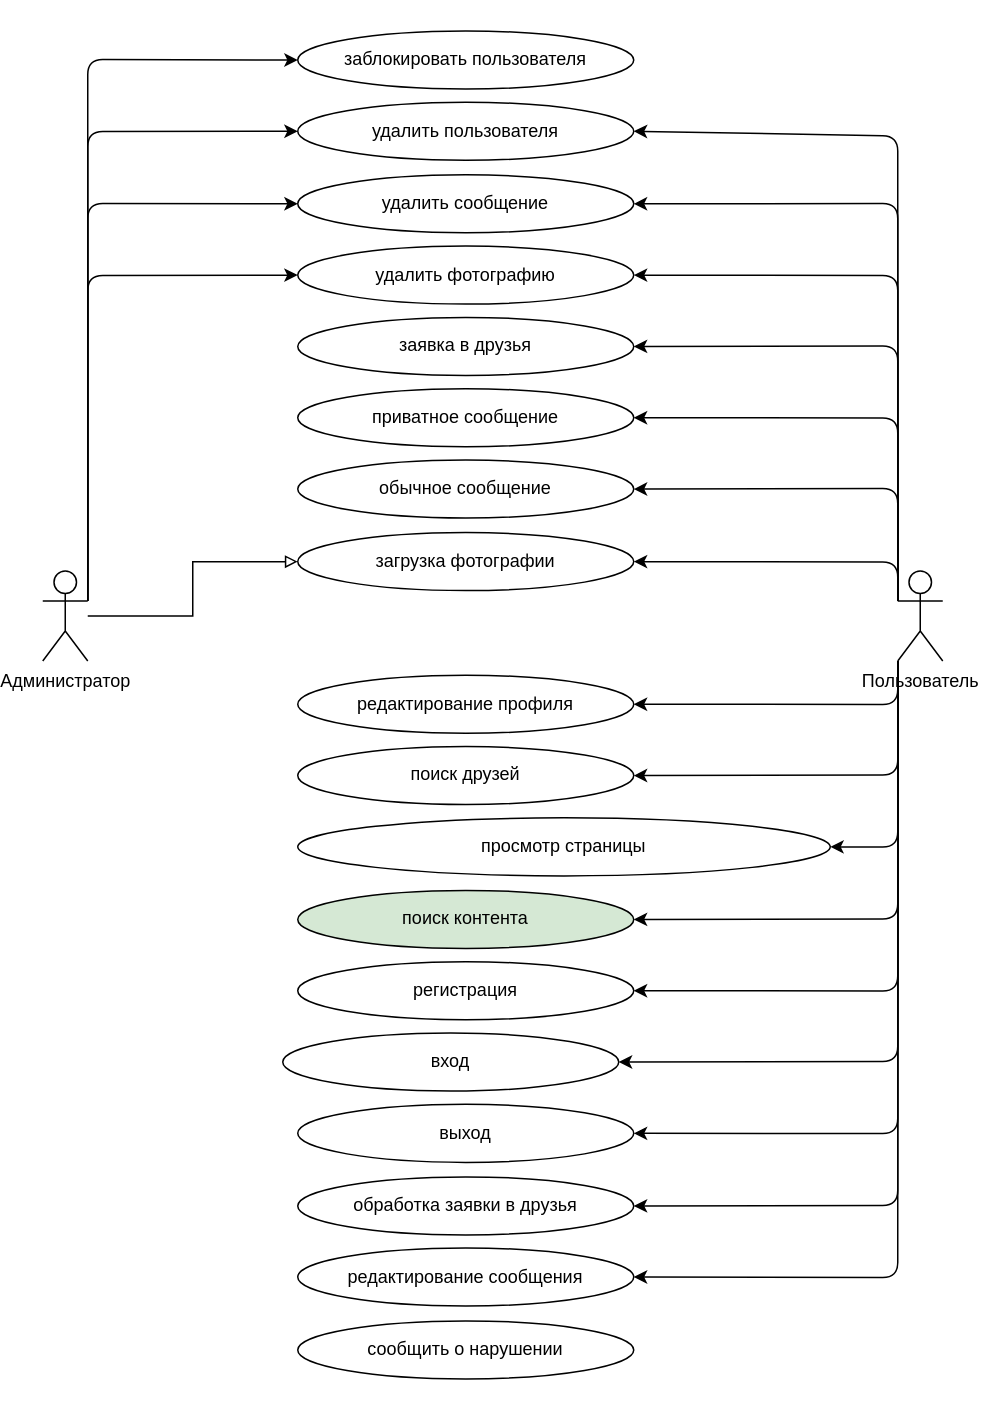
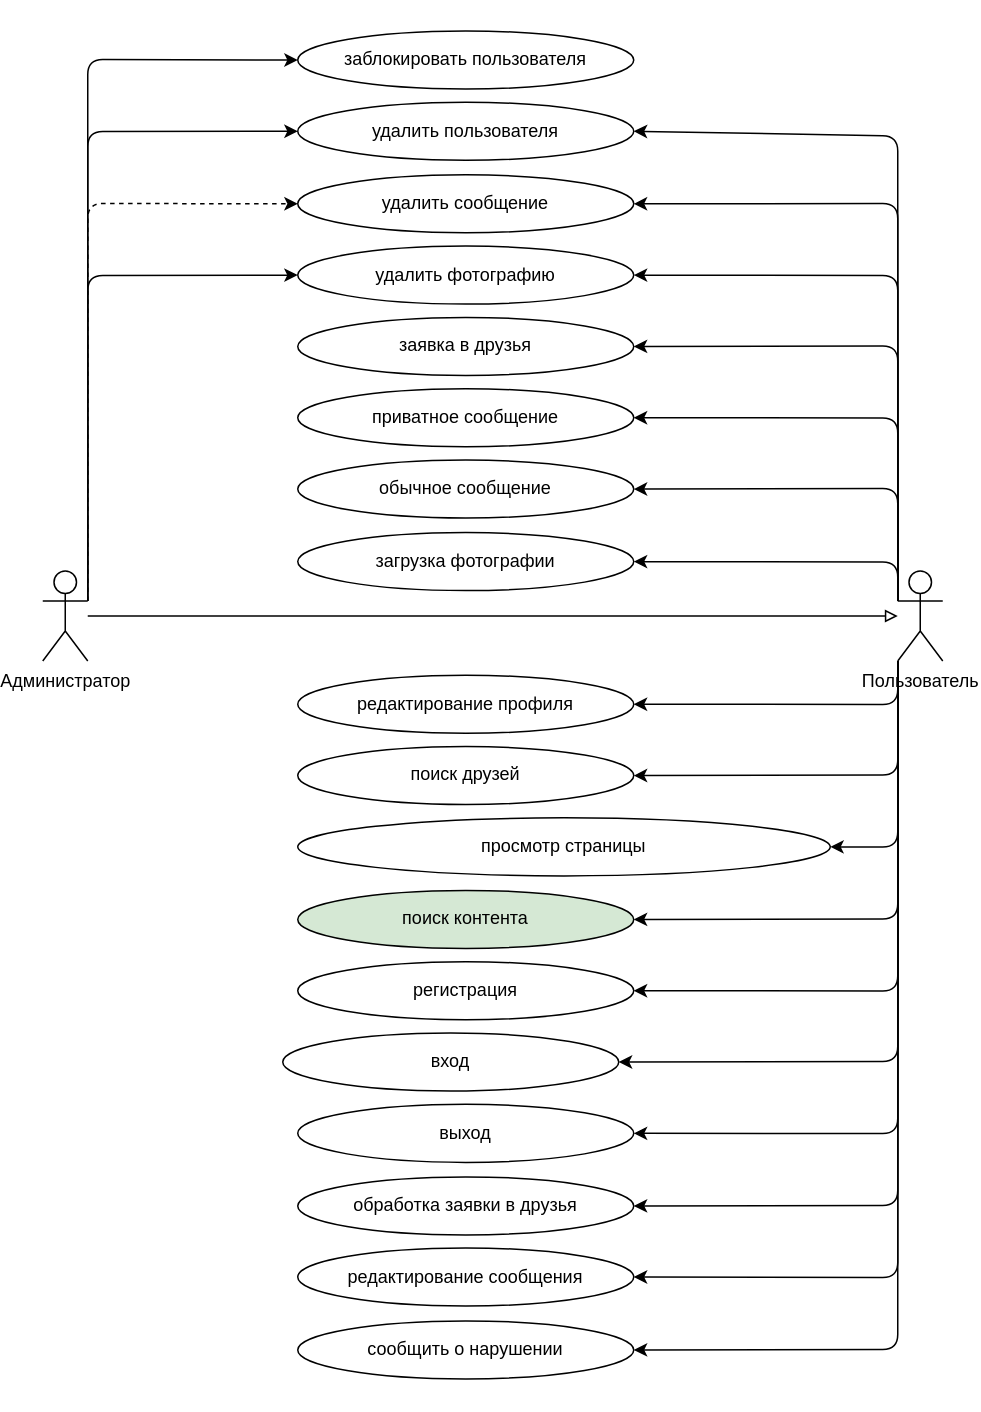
edge "Администратор" -> "удалить сообщение": style solid -> dashed
edge "Администратор" -> "загрузка фотографии": now "Администратор" -> "Пользователь"
edge "Пользователь" -> "сообщить о нарушении": added
